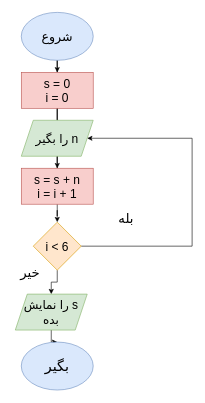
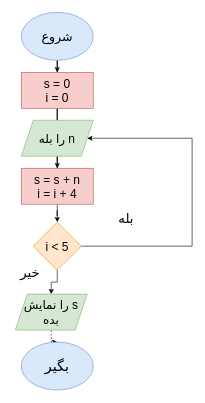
node "n را بگیر": label "n را بگیر" -> "n را بله"
node "s = s + n i = i + 1": label "s = s + n i = i + 1" -> "s = s + n i = i + 4"
node "i < 6": label "i < 6" -> "i < 5"
edge "s را نمایش بده" -> "بگیر": style solid -> dashed
